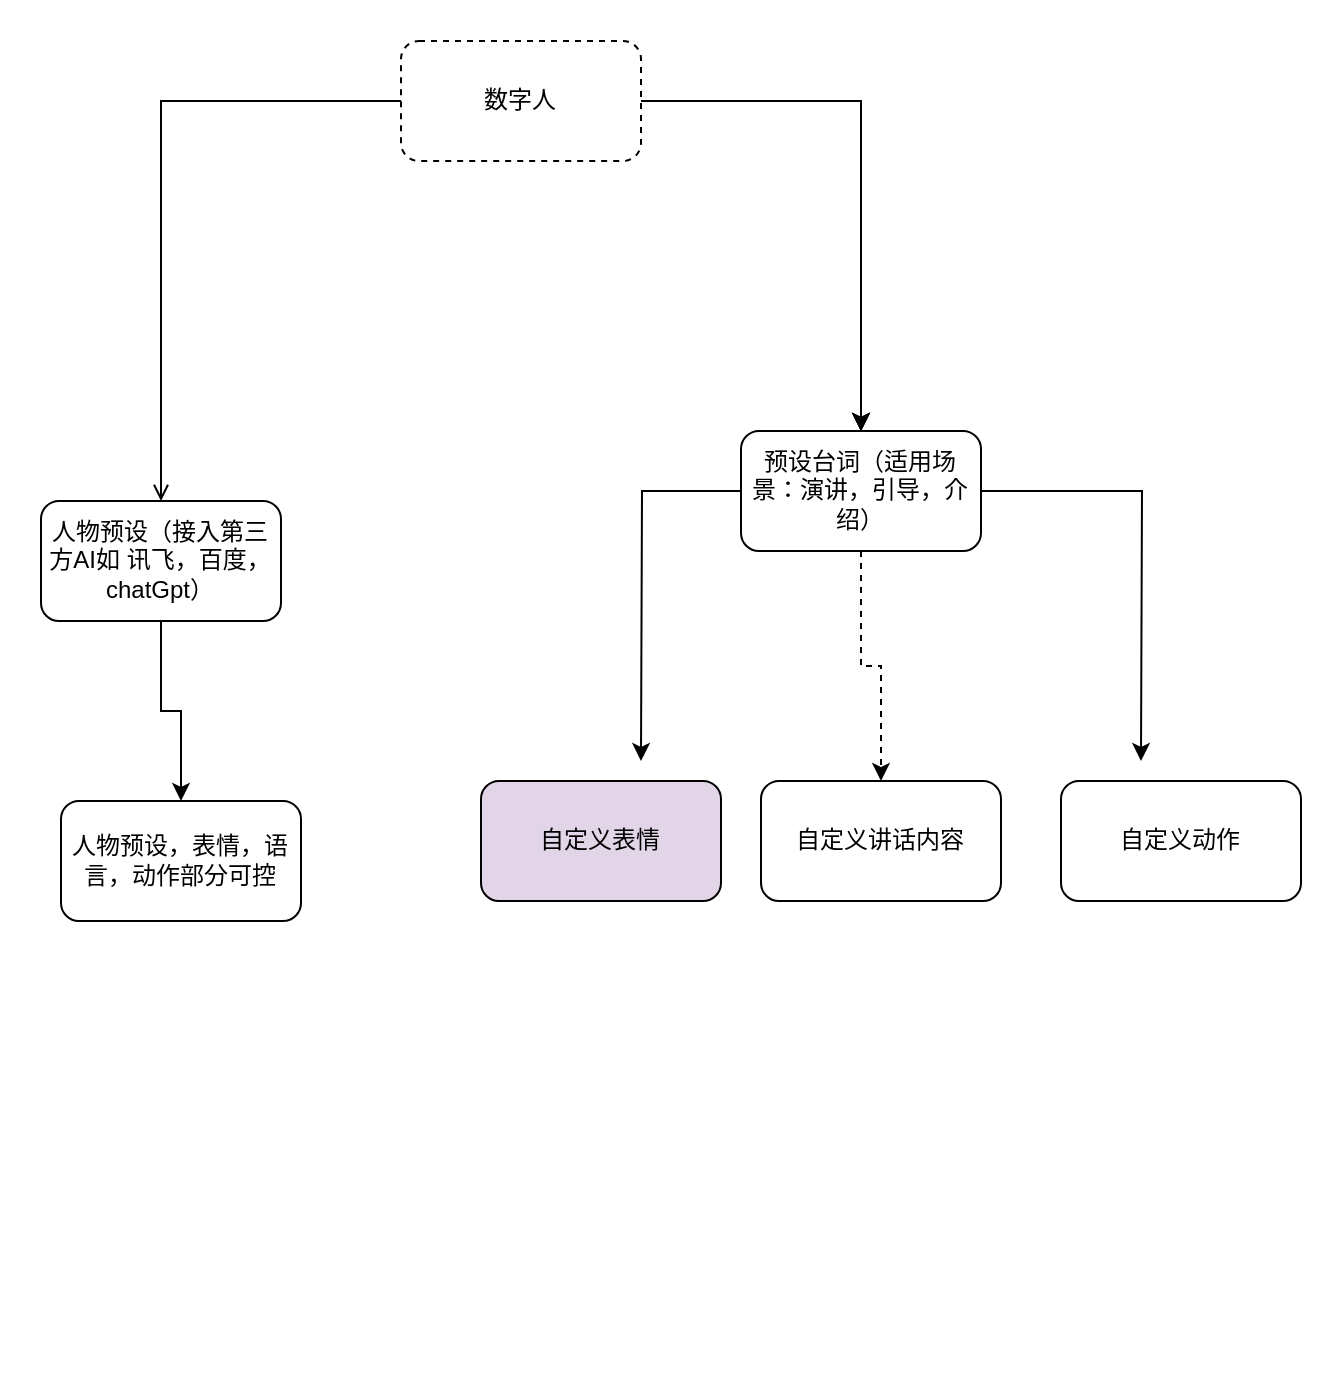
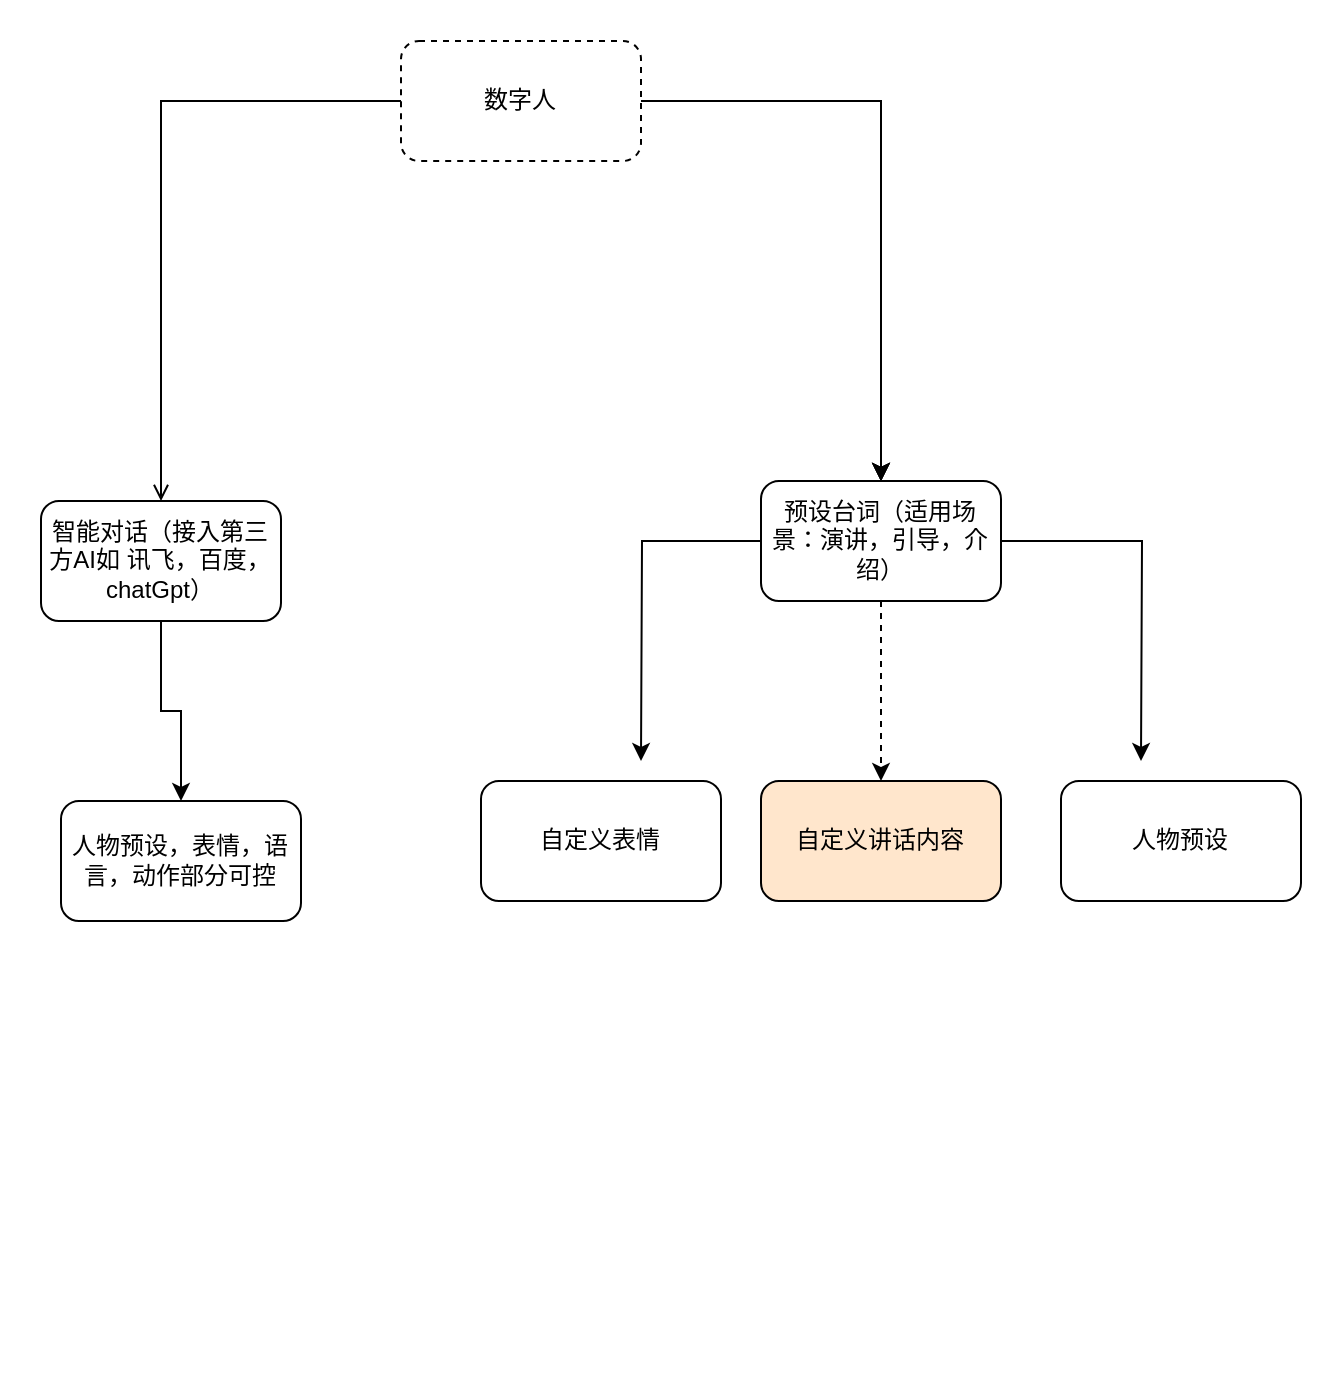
node "预设台词（适用场景：演讲，引导，介绍）": moved (861, 491) -> (881, 541)
node "人物预设（接入第三方AI如 讯飞，百度，chatGpt）": label "人物预设（接入第三方AI如 讯飞，百度，chatGpt）" -> "智能对话（接入第三方AI如 讯飞，百度，chatGpt）"
node "自定义表情": fillcolor #e1d5e7 -> #ffffff
node "自定义讲话内容": fillcolor #ffffff -> #ffe6cc
node "自定义动作": label "自定义动作" -> "人物预设"
